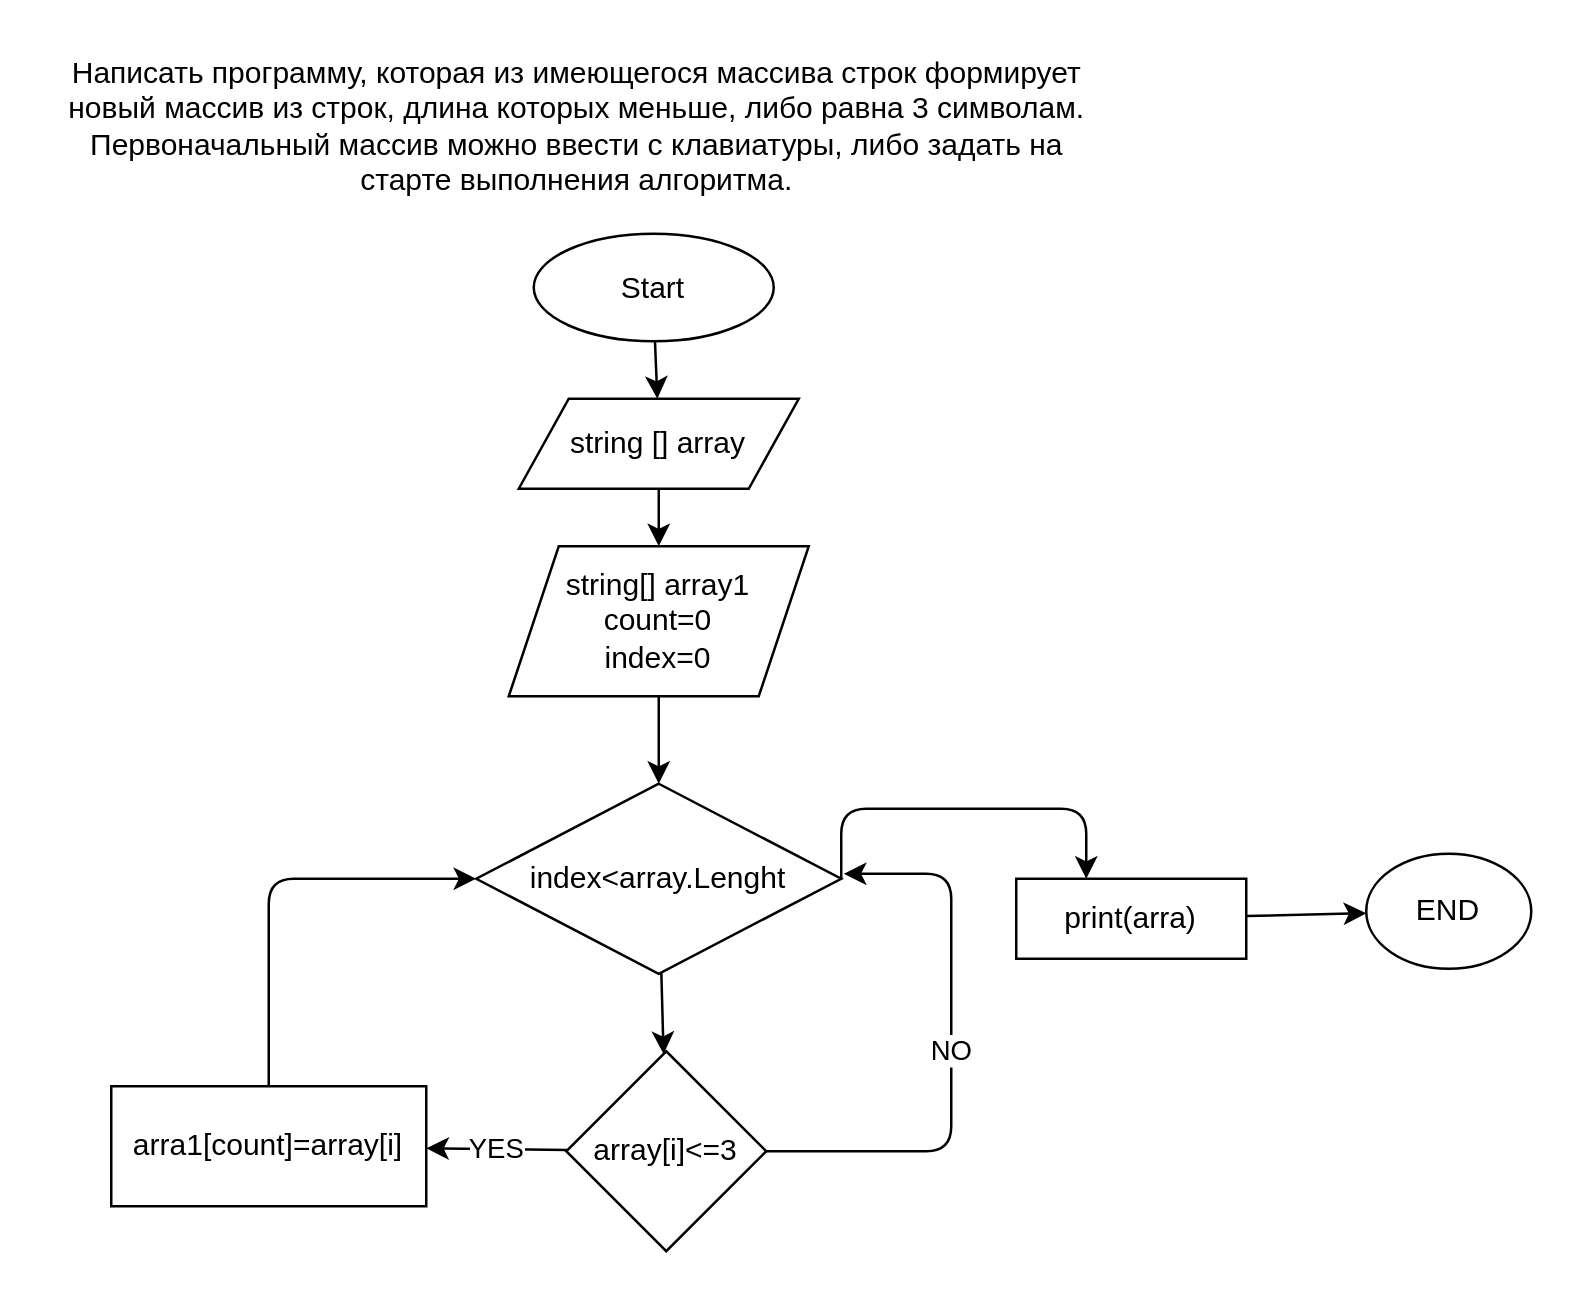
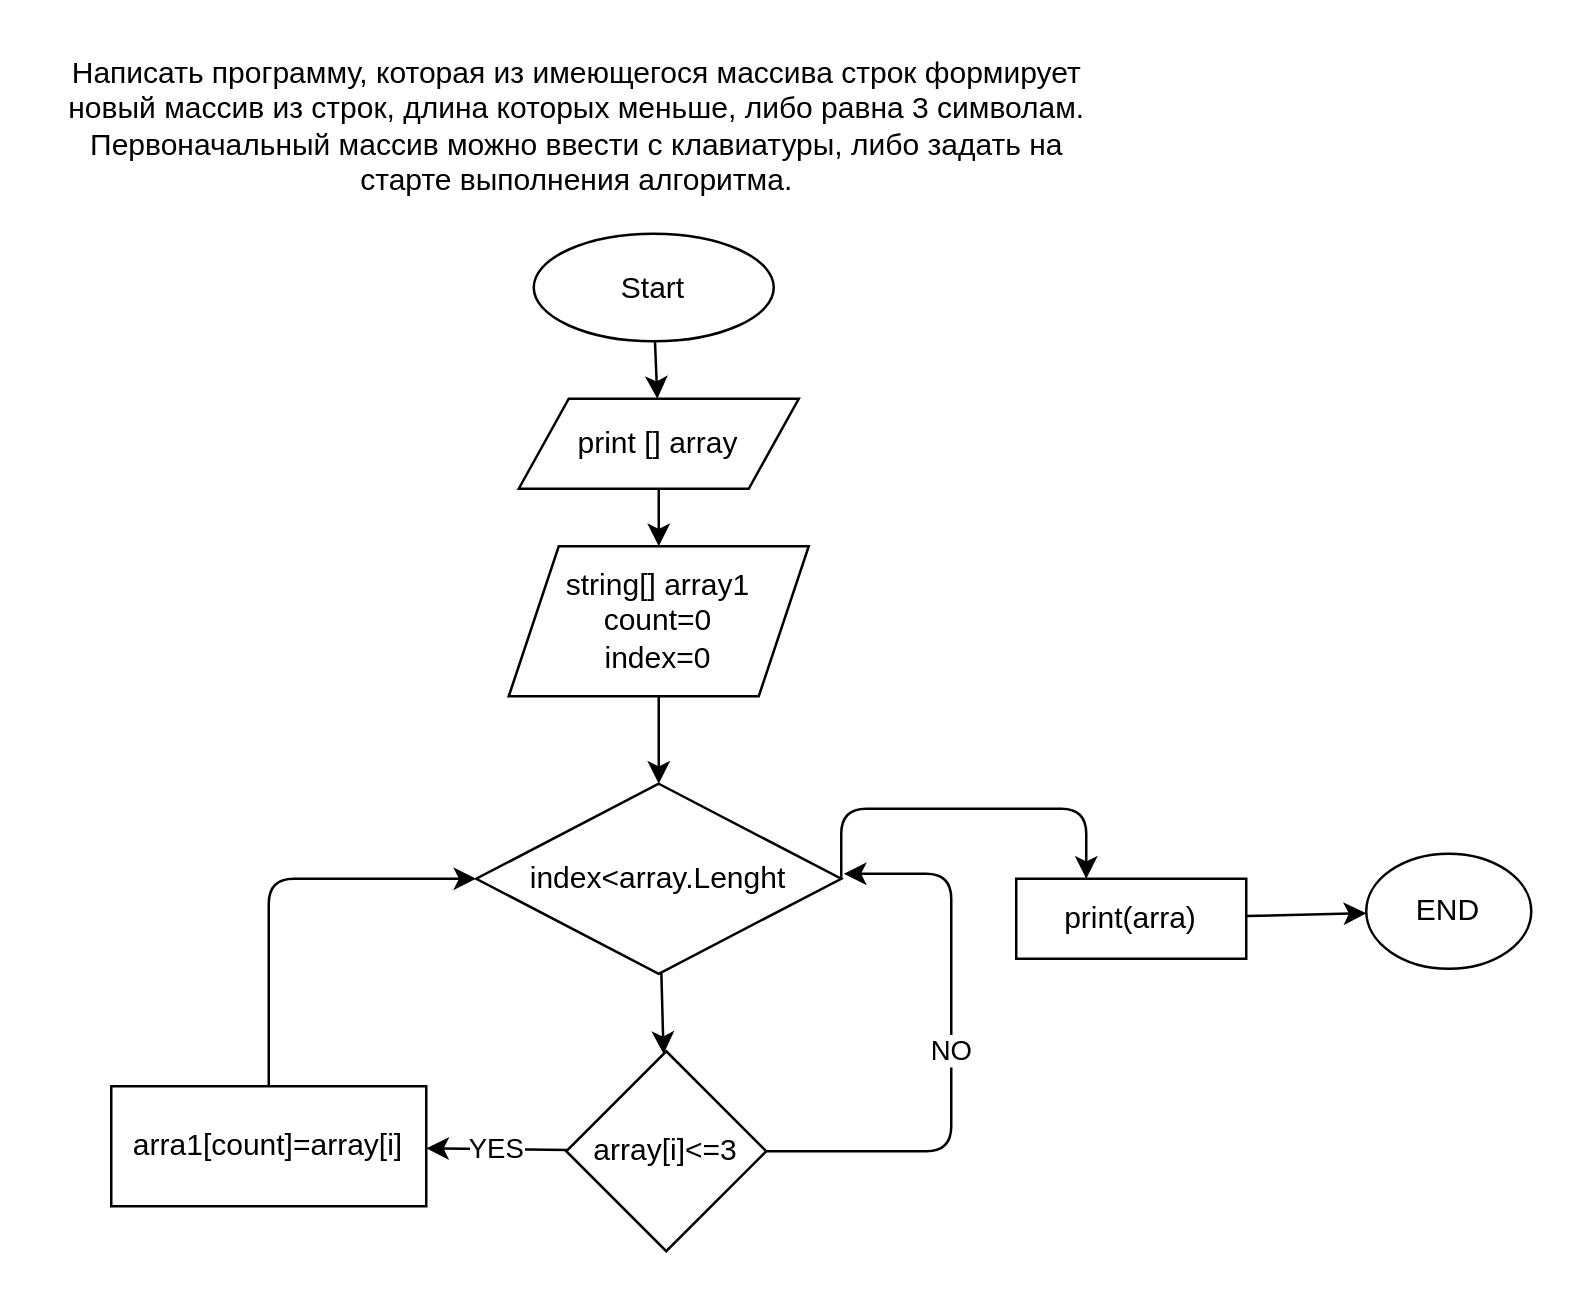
node "string [] array": label "string [] array" -> "print [] array"
